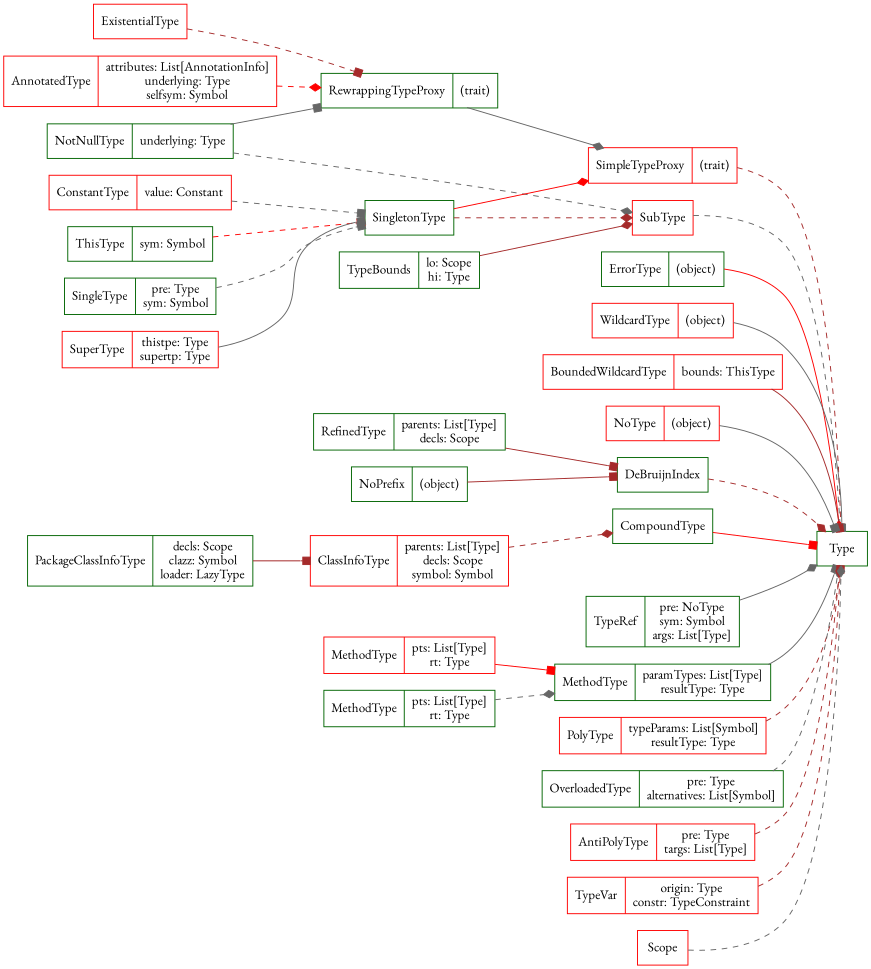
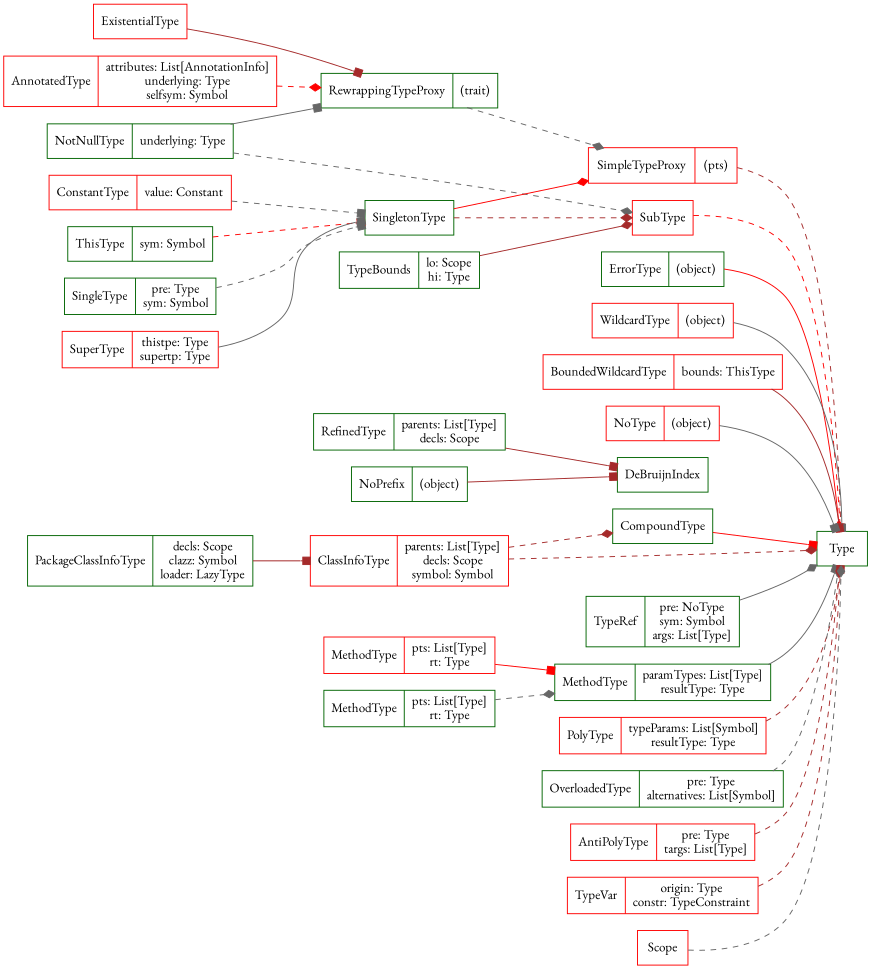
edge "ExistentialType" -> "RewrappingTypeProxy": style dashed -> solid
edge "RewrappingTypeProxy" -> "SimpleTypeProxy": style solid -> dashed
node "SimpleTypeProxy": text "(trait)" -> "(pts)"
edge "SubType" -> "Type": color gray40 -> red
edge "DeBruijnIndex" -> "Type": now "ClassInfoType" -> "Type"
